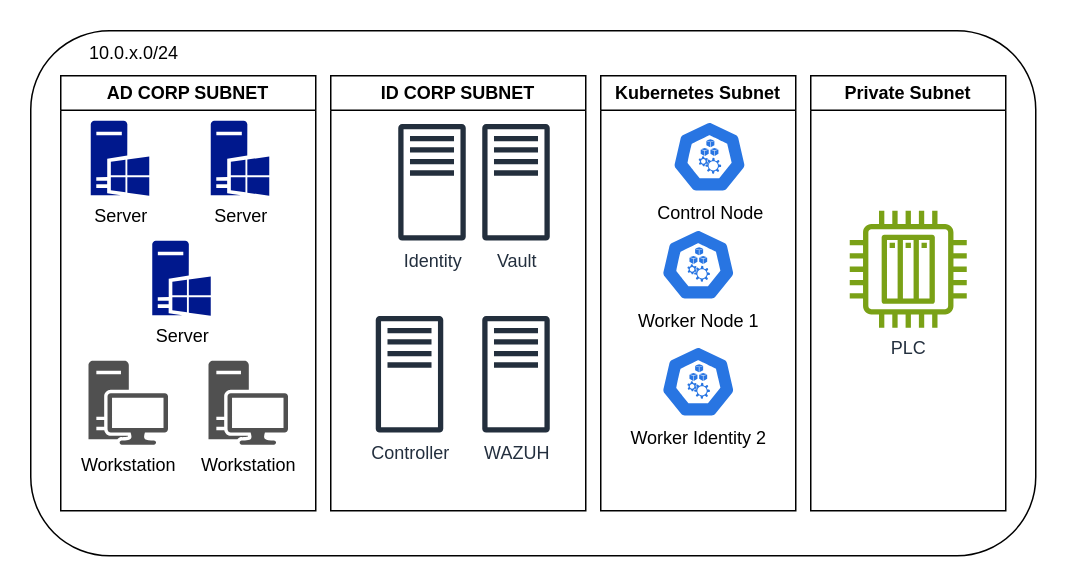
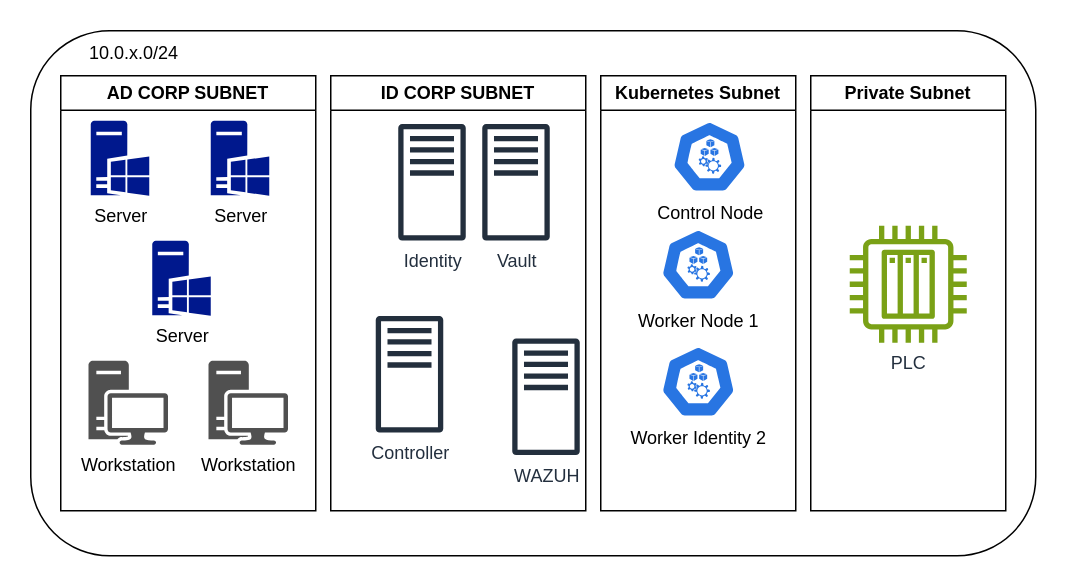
node "PLC": moved (908, 269) -> (908, 284)
node "WAZUH": moved (516, 374) -> (546, 397)
